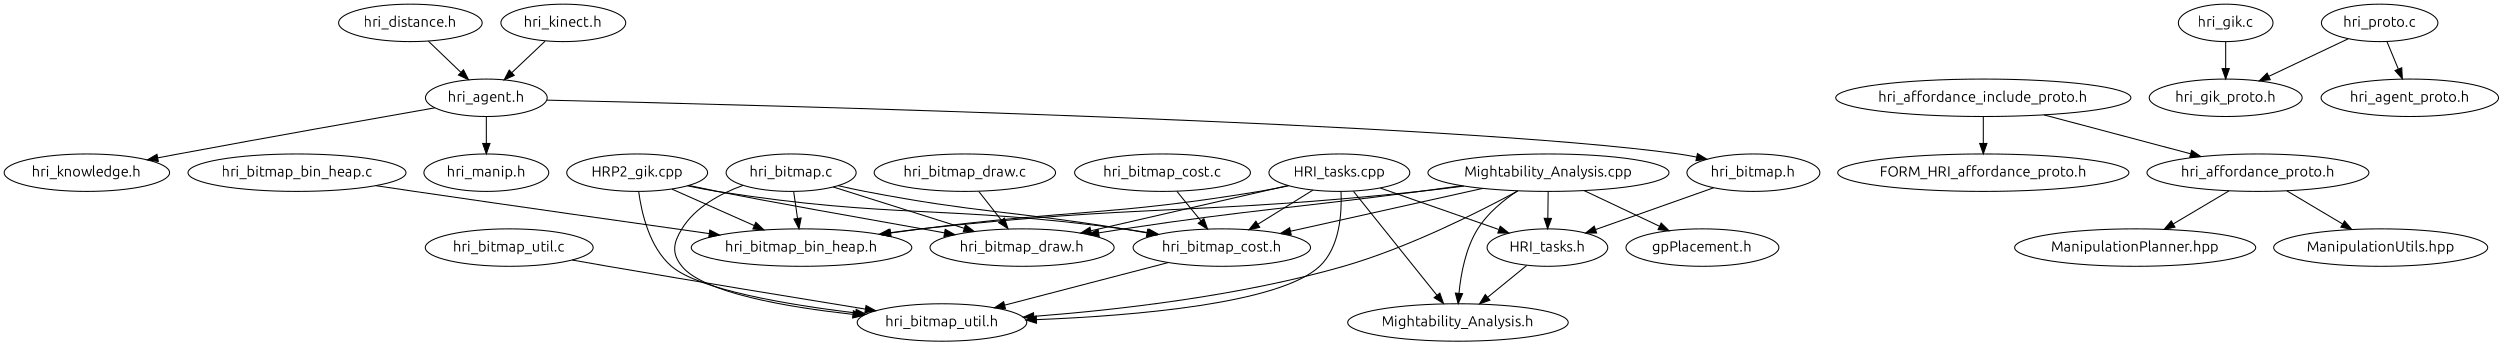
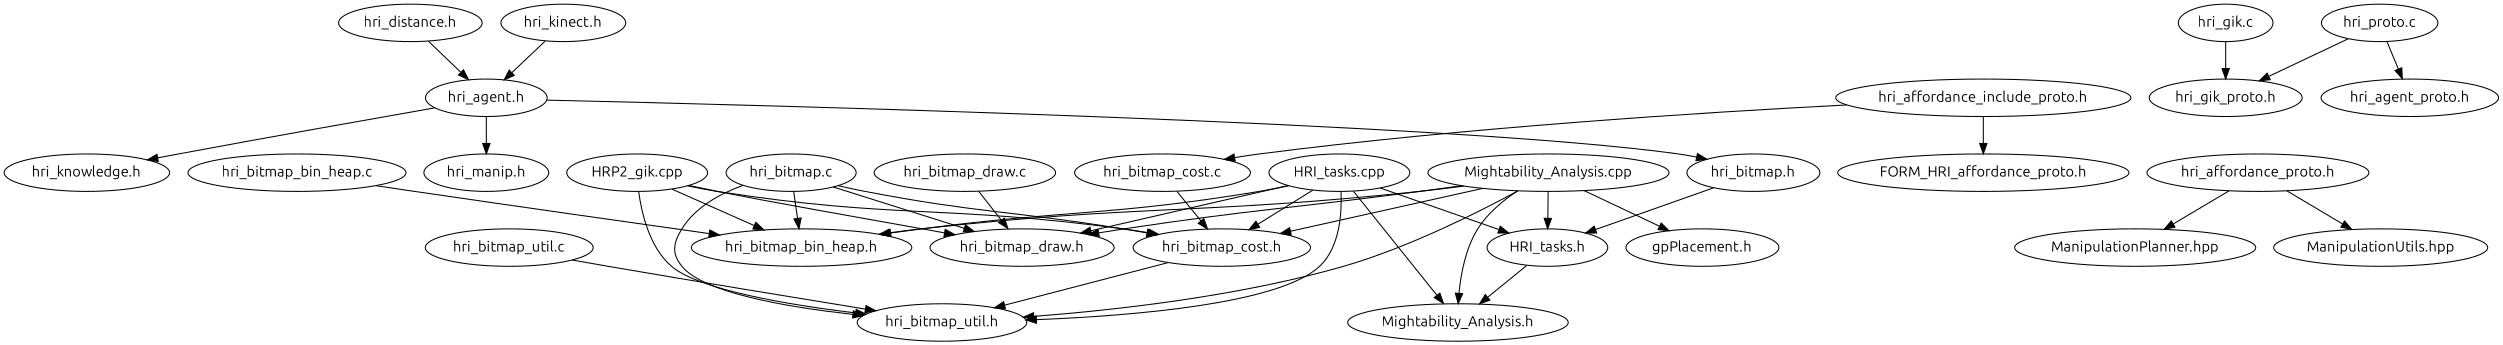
edge "hri_affordance_include_proto.h" -> "hri_affordance_proto.h": now "hri_affordance_include_proto.h" -> "hri_bitmap_cost.c"
